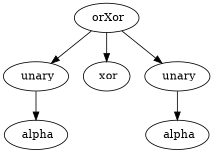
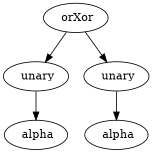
node "xor": removed
